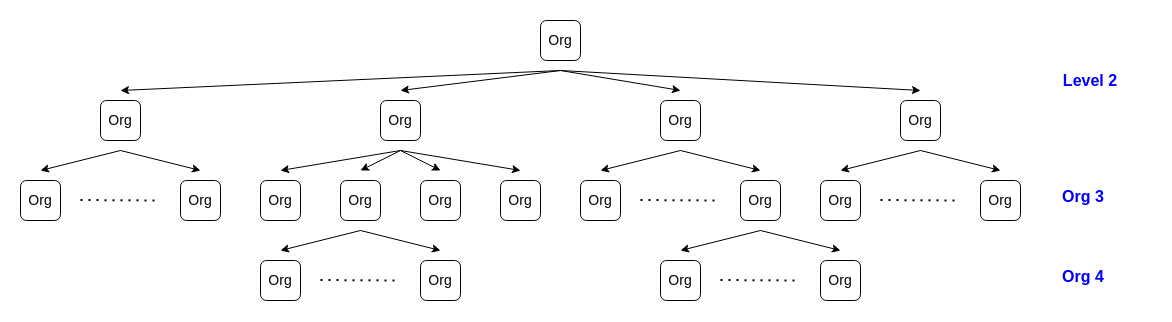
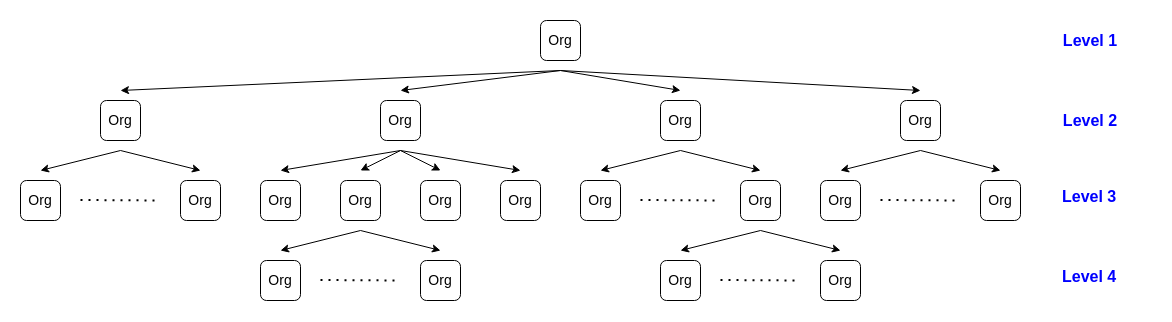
node "Level 1": added
node "Level 2": moved (1091, 81) -> (1091, 121)
node "Org 3": label "Org 3" -> "Level 3"
node "Org 4": label "Org 4" -> "Level 4"
